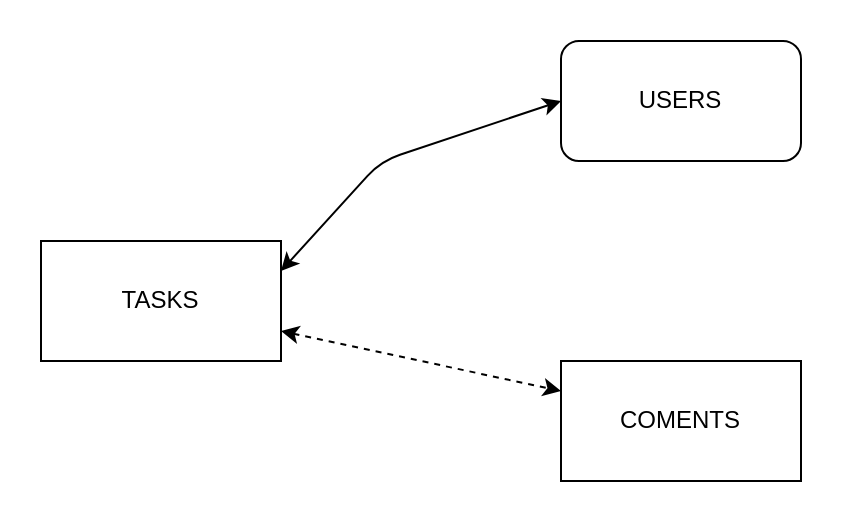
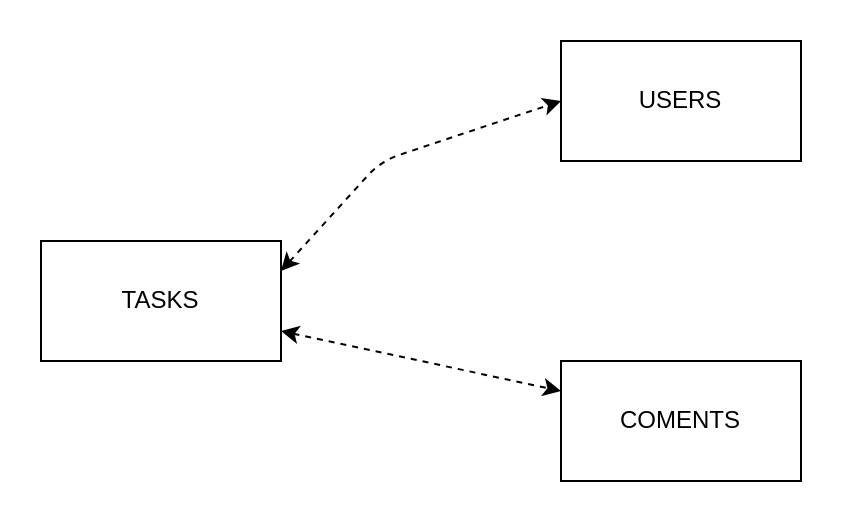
node "USERS": shape rounded rectangle -> rectangle
edge "USERS" -- "TASKS": style solid -> dashed
